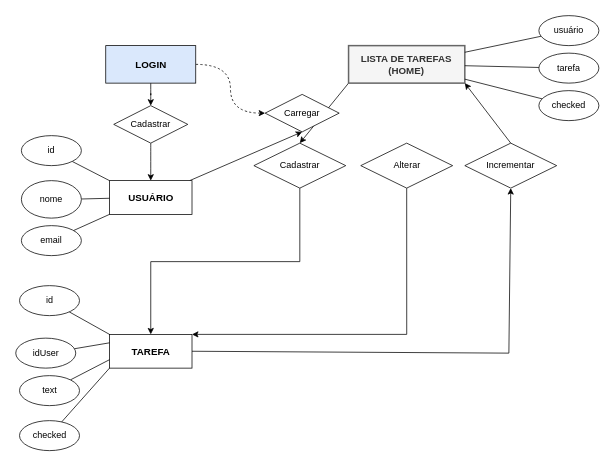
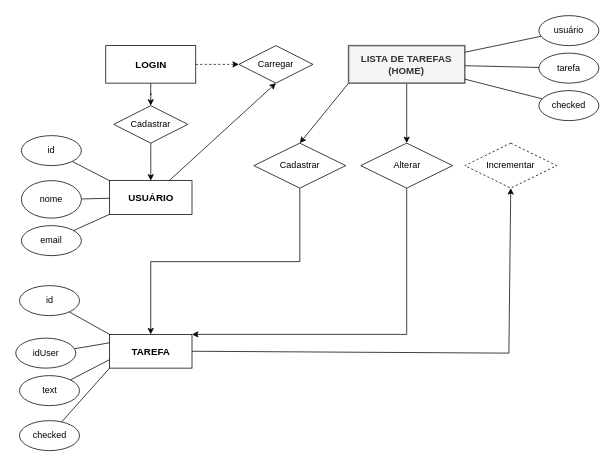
node "LOGIN": fillcolor #dae8fc -> #ffffff
edge "LISTA DE TAREFAS (HOME)" -> "Alterar": added
node "Carregar": moved (302, 113) -> (276, 64)
edge "Incrementar" -> "LISTA DE TAREFAS (HOME)": removed
node "Incrementar": style solid -> dashed
